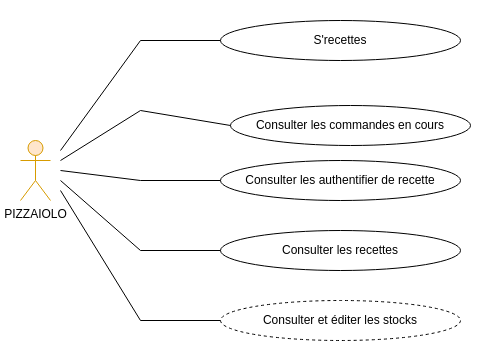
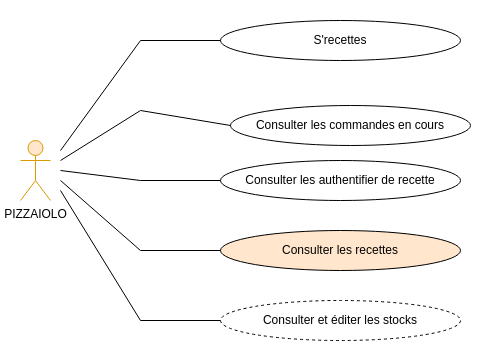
node "Consulter les recettes": fillcolor #ffffff -> #ffe6cc
